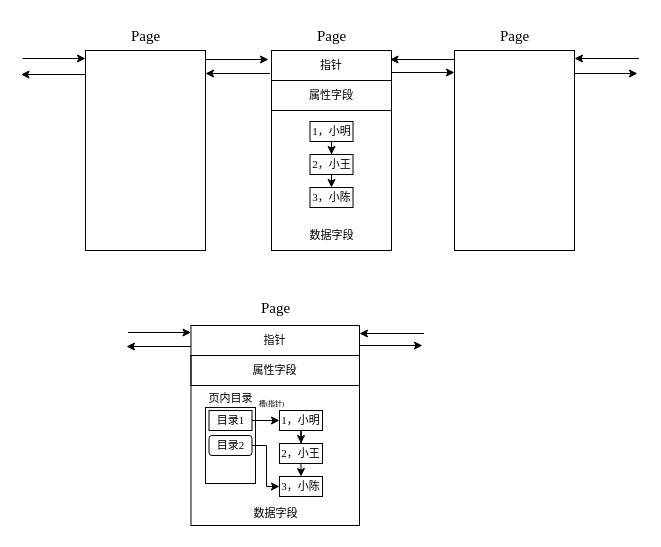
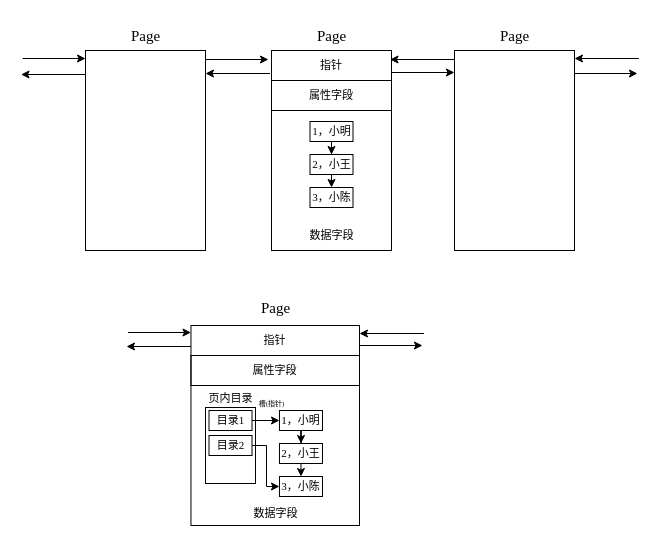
node "目录2": shape rounded rectangle -> rectangle
